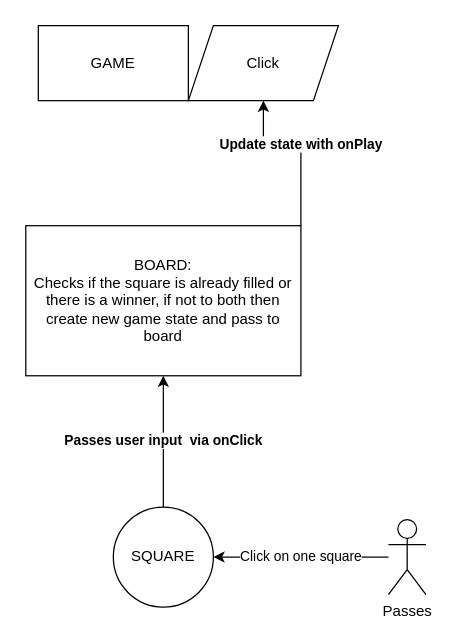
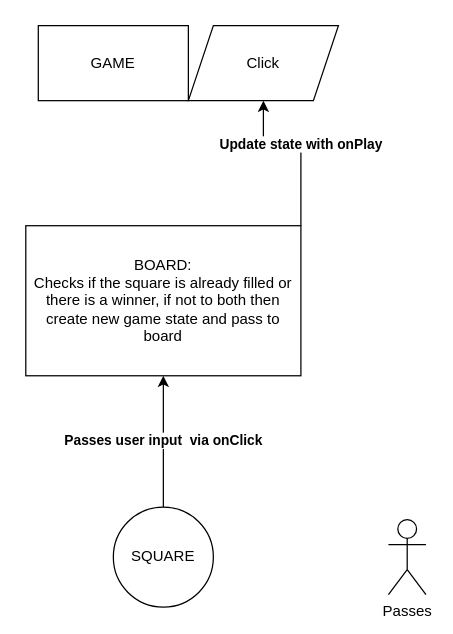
edge "Passes" -> "SQUARE": removed, label "Click on one square"
